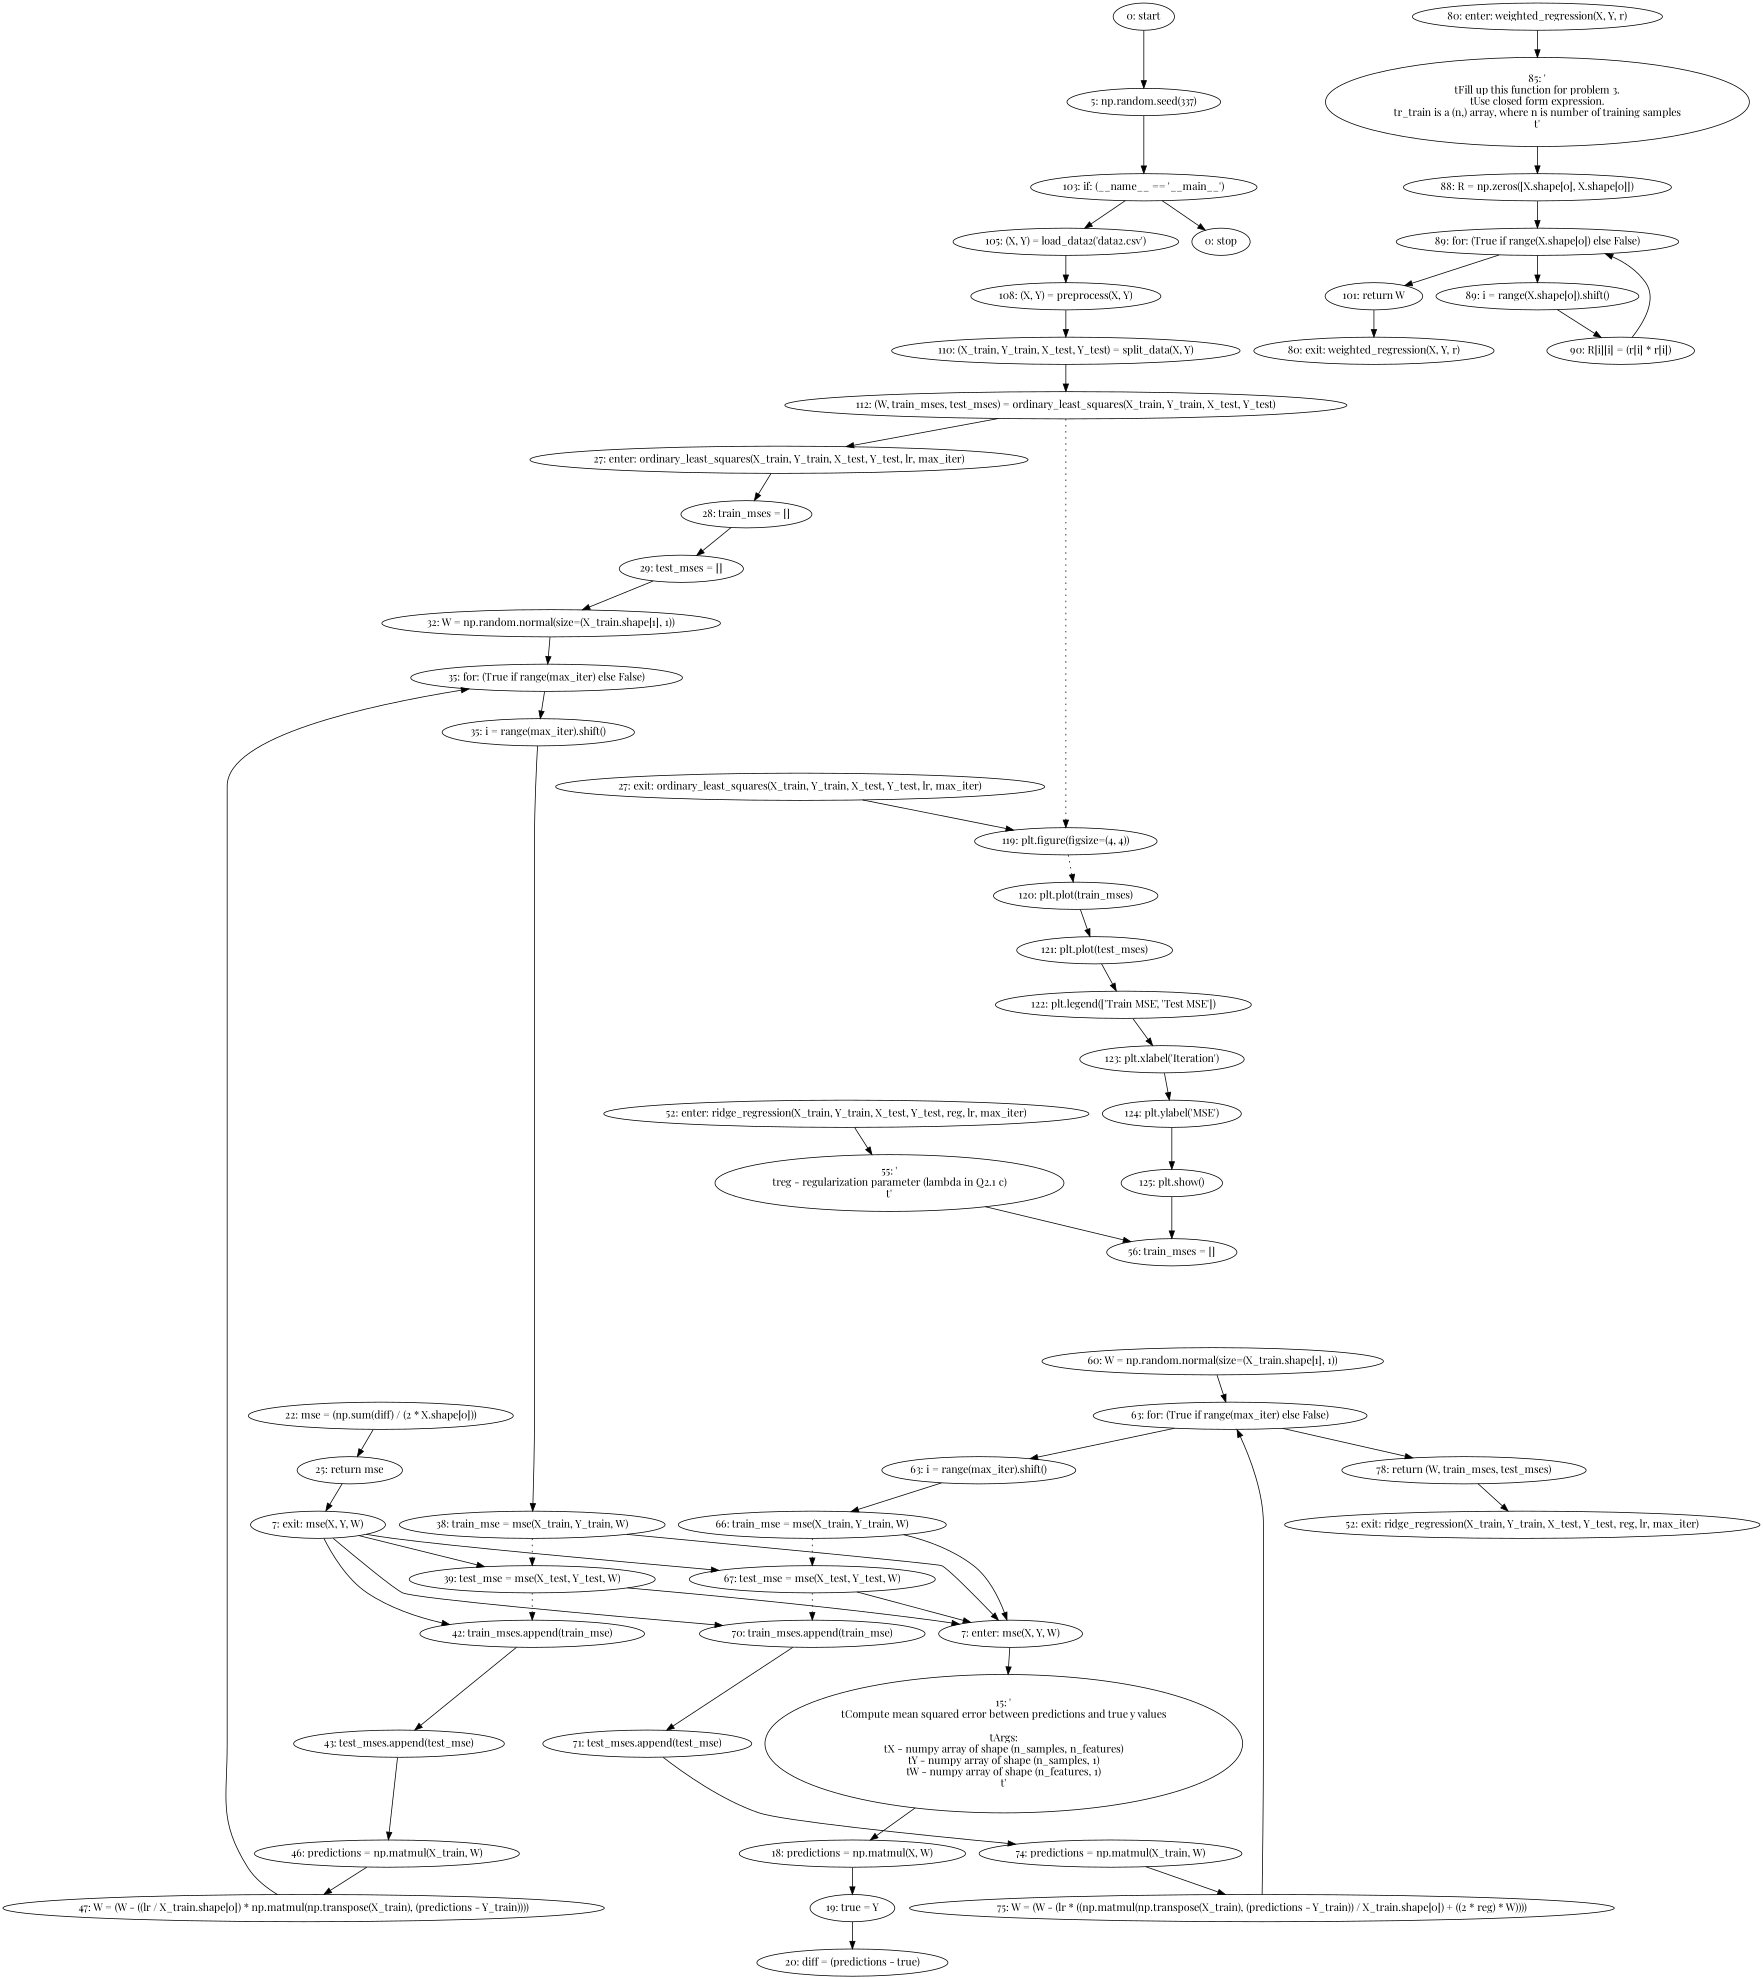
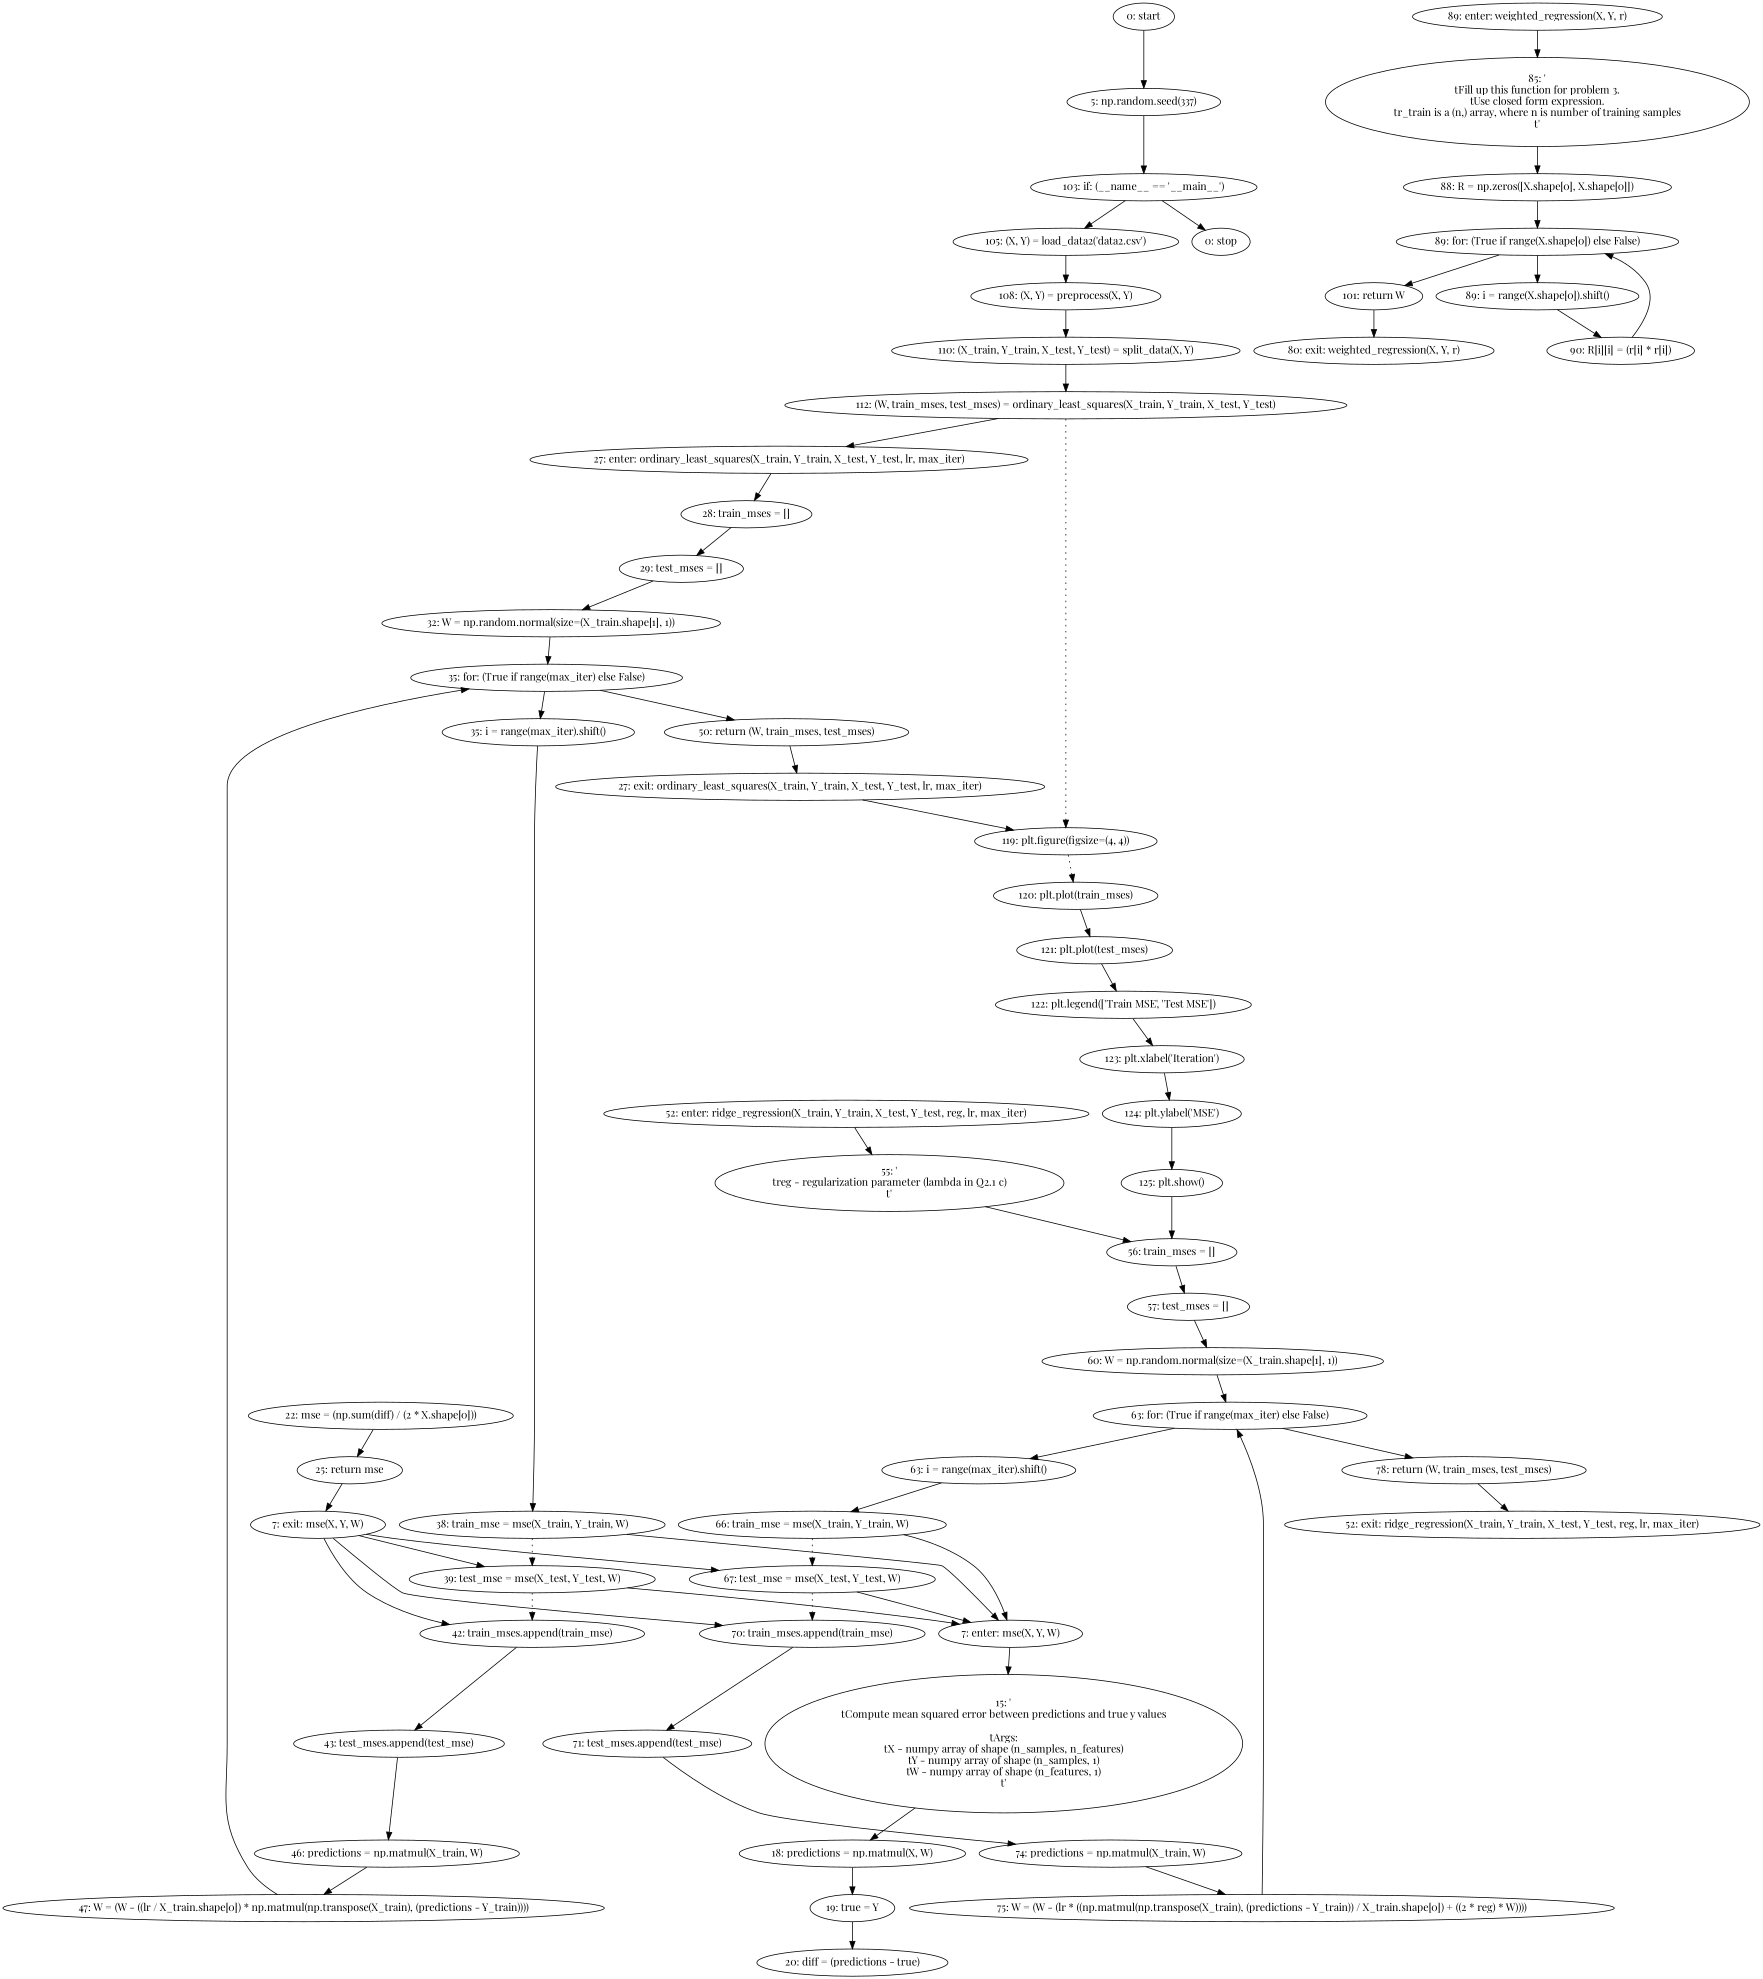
node "80: enter: weighted_regression(X, Y, r)": label "80: enter: weighted_regression(X, Y, r)" -> "89: enter: weighted_regression(X, Y, r)"
node "50: return (W, train_mses, test_mses)": added
node "57: test_mses = []": added
